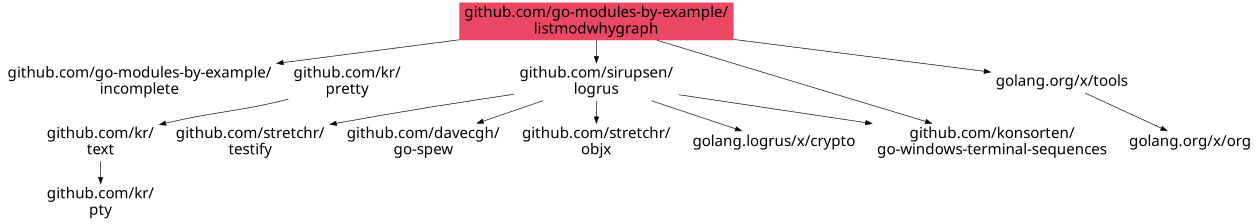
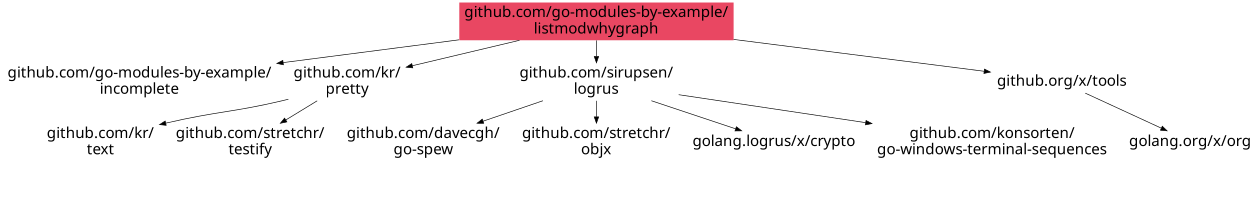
edge "github.com/go-modules-by-example/ listmodwhygraph" -> "github.com/konsorten/ go-windows-terminal-sequences": now "github.com/go-modules-by-example/ listmodwhygraph" -> "github.com/kr/ pretty"
node "golang.org/x/tools": label "golang.org/x/tools" -> "github.org/x/tools"
edge "github.com/sirupsen/ logrus" -> "github.com/stretchr/ testify": now "github.com/kr/ pretty" -> "github.com/stretchr/ testify"
node "github.com/kr/ pty": removed
